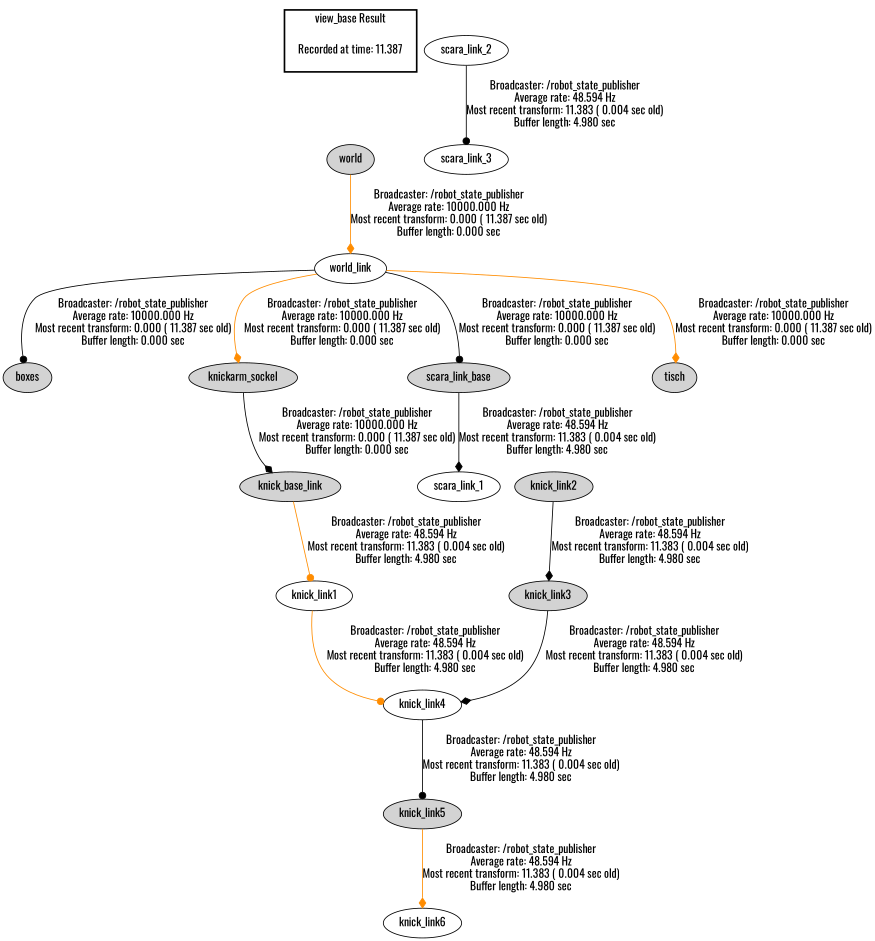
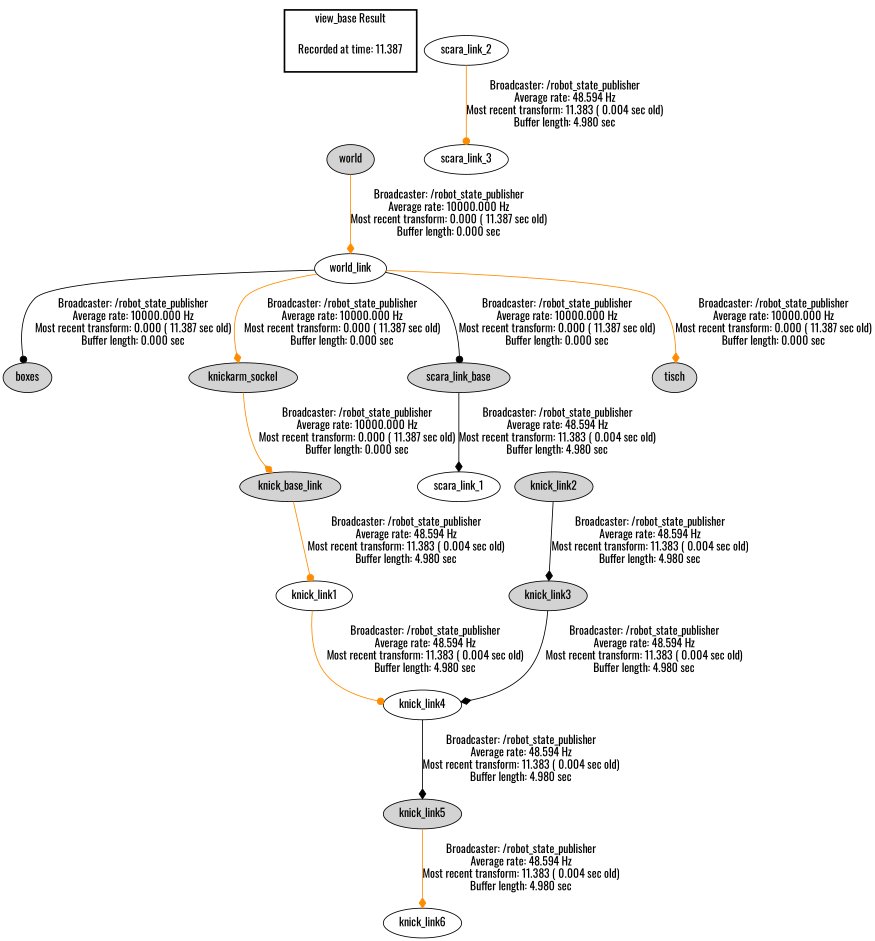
edge "scara_link_2" -> "scara_link_3": color black -> darkorange
edge "knickarm_sockel" -> "knick_base_link": color black -> darkorange
edge "knick_link4" -> "knick_link5": arrowhead dot -> diamond
